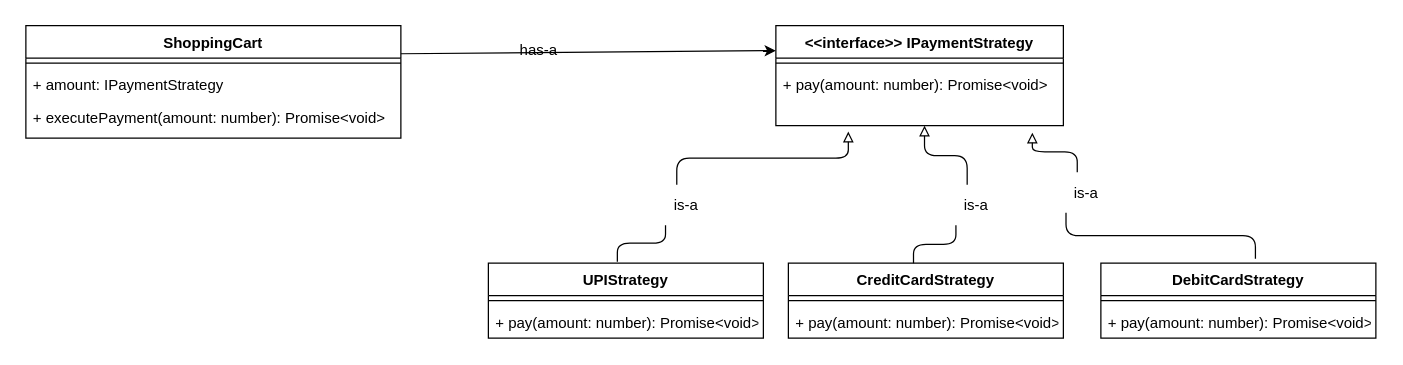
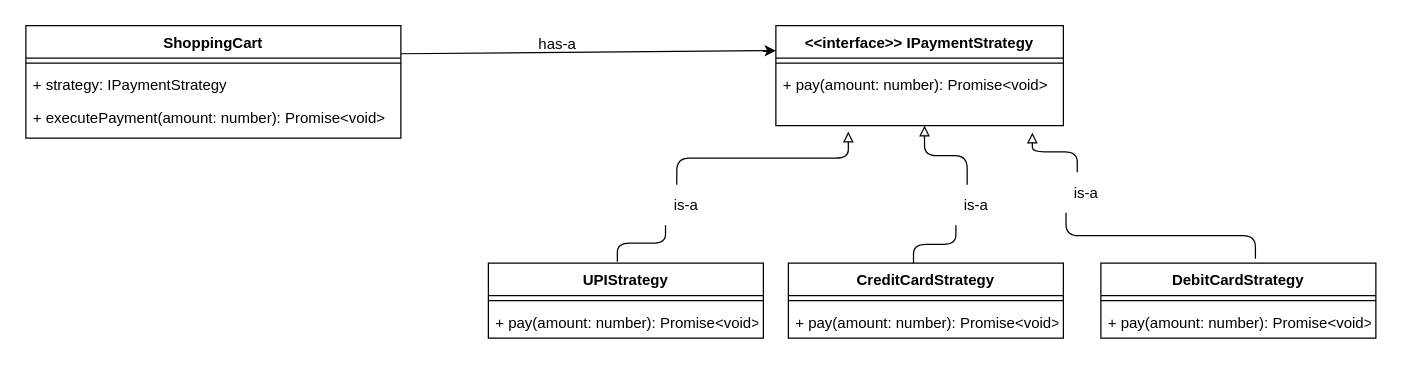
node "has-a": moved (538, 51) -> (557, 44)
node "+ amount: IPaymentStrategy": label "+ amount: IPaymentStrategy" -> "+ strategy: IPaymentStrategy"
